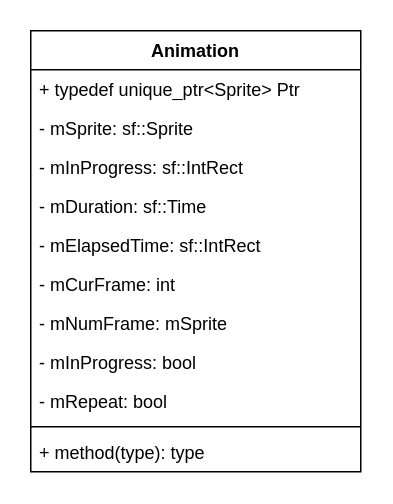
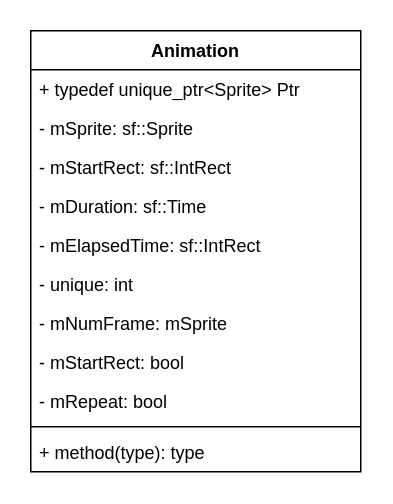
node "- mInProgress: sf::IntRect": label "- mInProgress: sf::IntRect" -> "- mStartRect: sf::IntRect"
node "- mCurFrame: int": label "- mCurFrame: int" -> "- unique: int"
node "- mInProgress: bool": label "- mInProgress: bool" -> "- mStartRect: bool"
